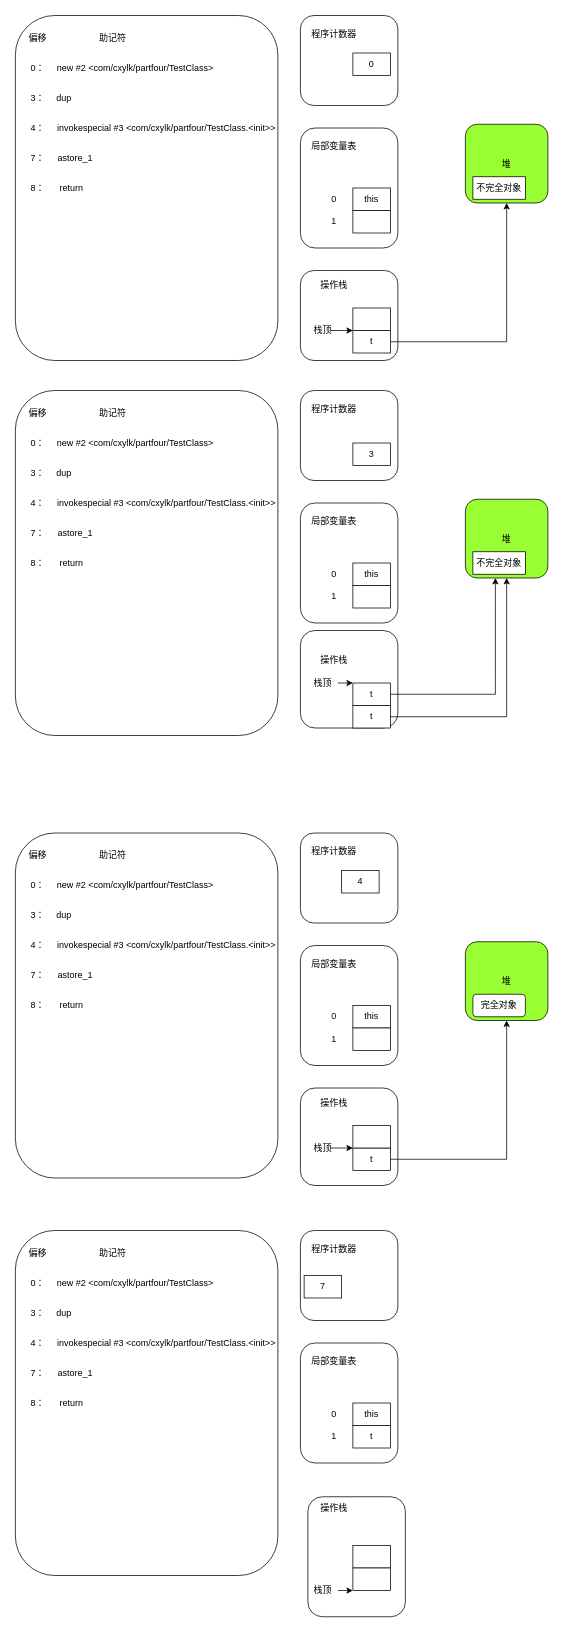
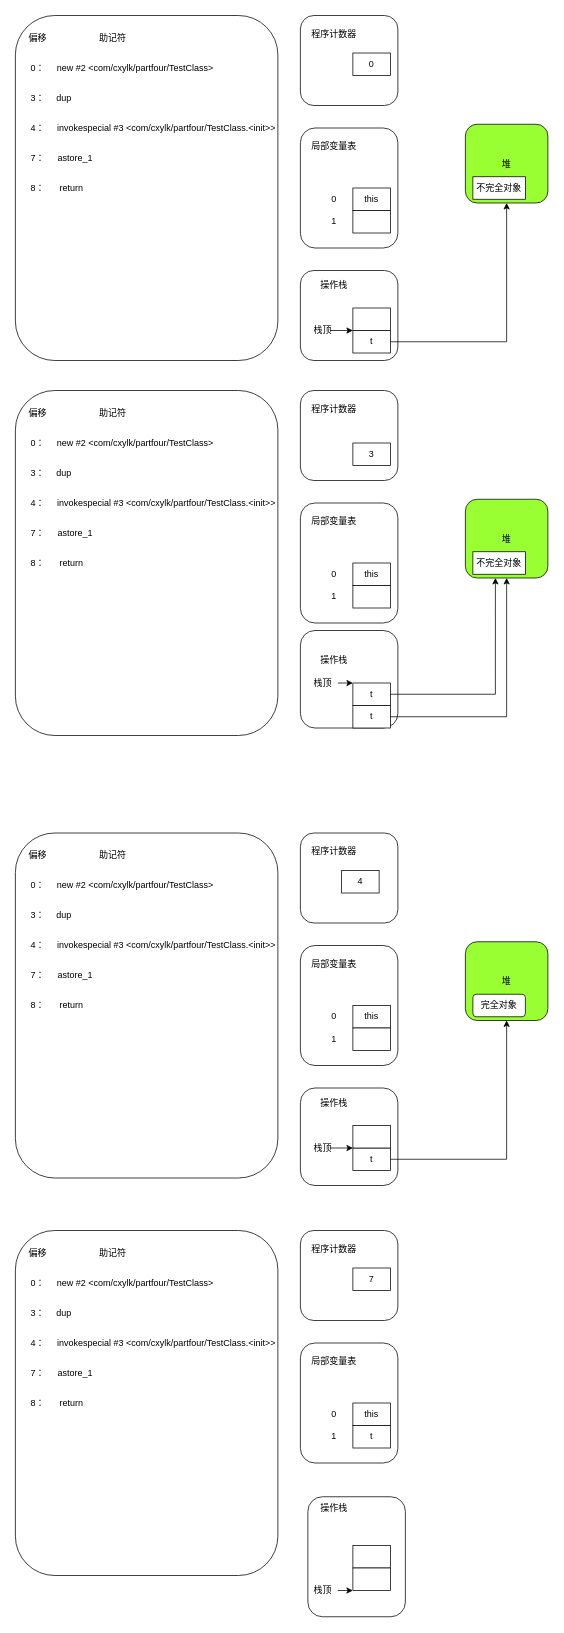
node "7": moved (323, 1287) -> (372, 1279)
